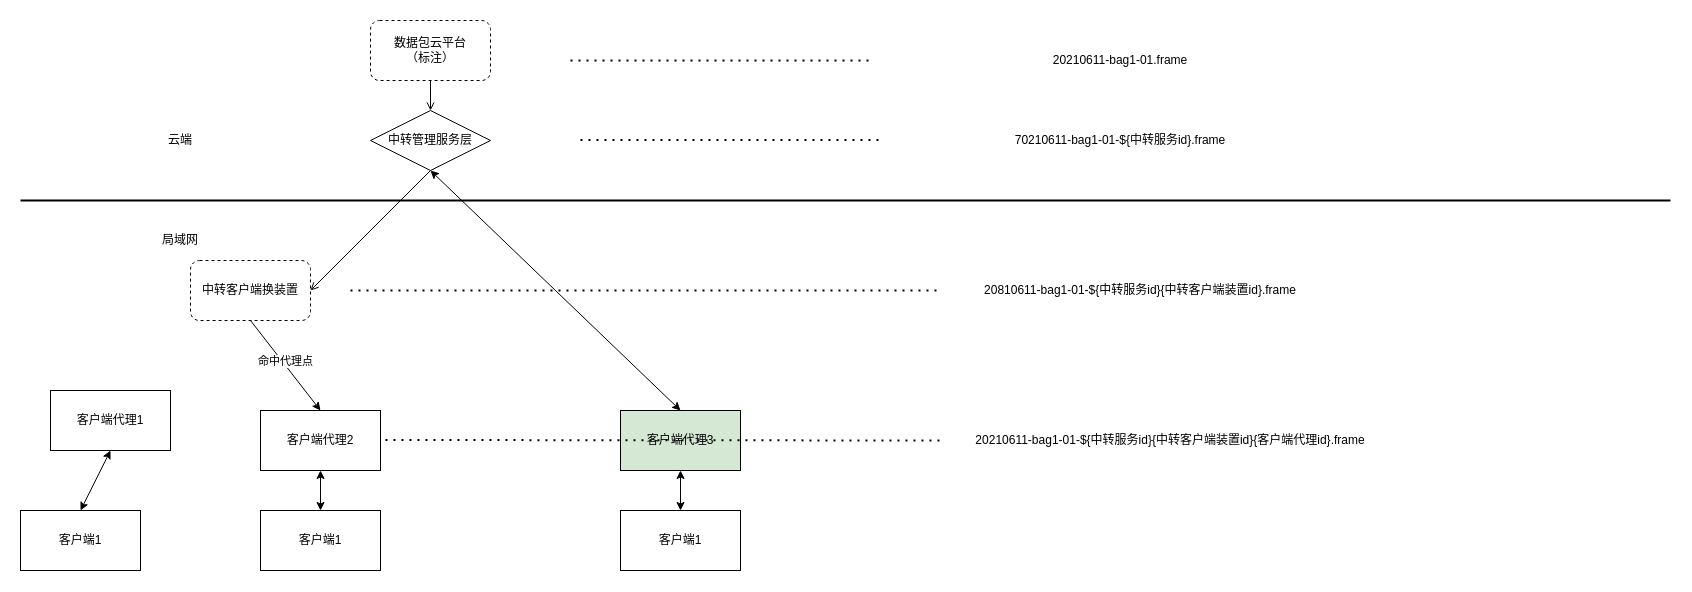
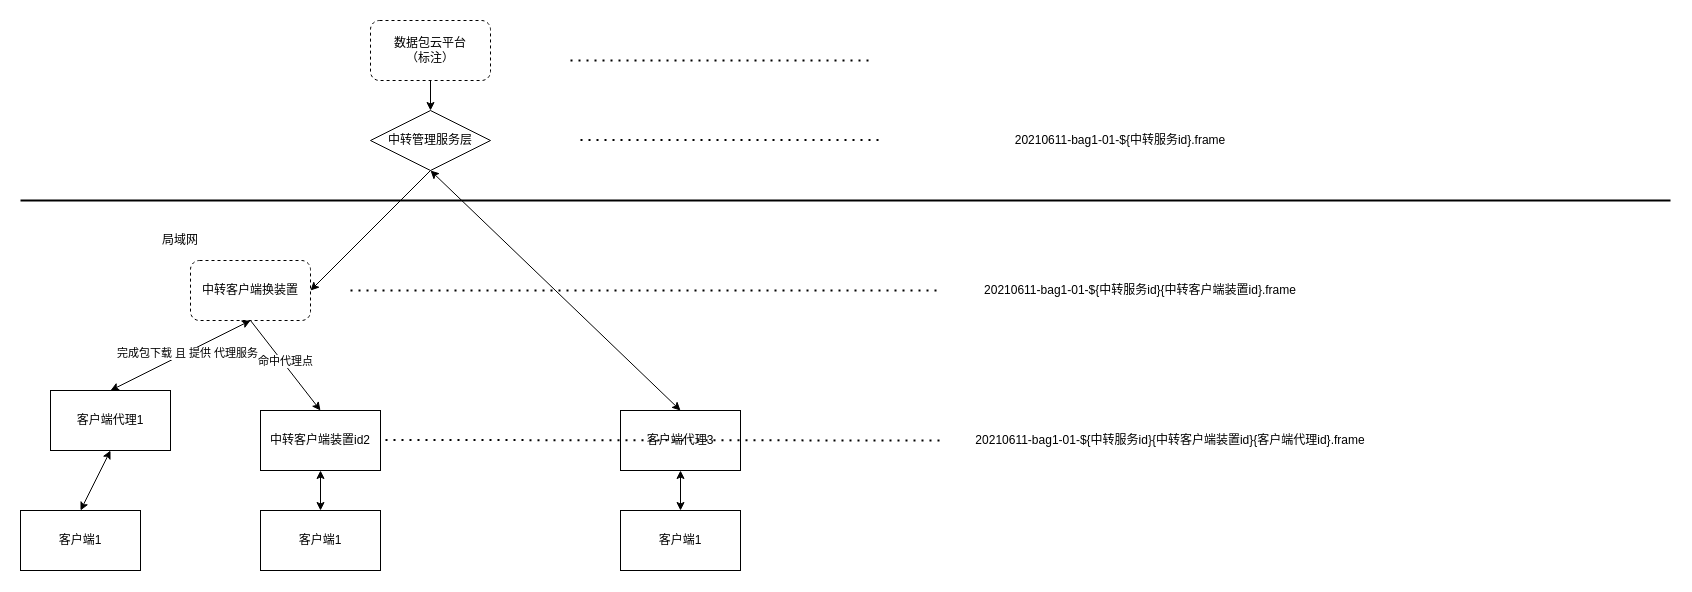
node "20210611-bag1-01.frame": removed
edge "数据包云平台 （标注）" -> "中转管理服务层": arrowhead open -> classic
node "云端": removed
node "70210611-bag1-01-${中转服务id}.frame": label "70210611-bag1-01-${中转服务id}.frame" -> "20210611-bag1-01-${中转服务id}.frame"
edge "中转管理服务层" -> "中转客户端换装置": arrowhead open -> classic
node "20810611-bag1-01-${中转服务id}{中转客户端装置id}.frame": label "20810611-bag1-01-${中转服务id}{中转客户端装置id}.frame" -> "20210611-bag1-01-${中转服务id}{中转客户端装置id}.frame"
edge "中转客户端换装置" -- "客户端代理1": added, label "完成包下载 且 提供 代理服务"
node "客户端代理2": label "客户端代理2" -> "中转客户端装置id2"
node "客户端代理3": fillcolor #d5e8d4 -> #ffffff
